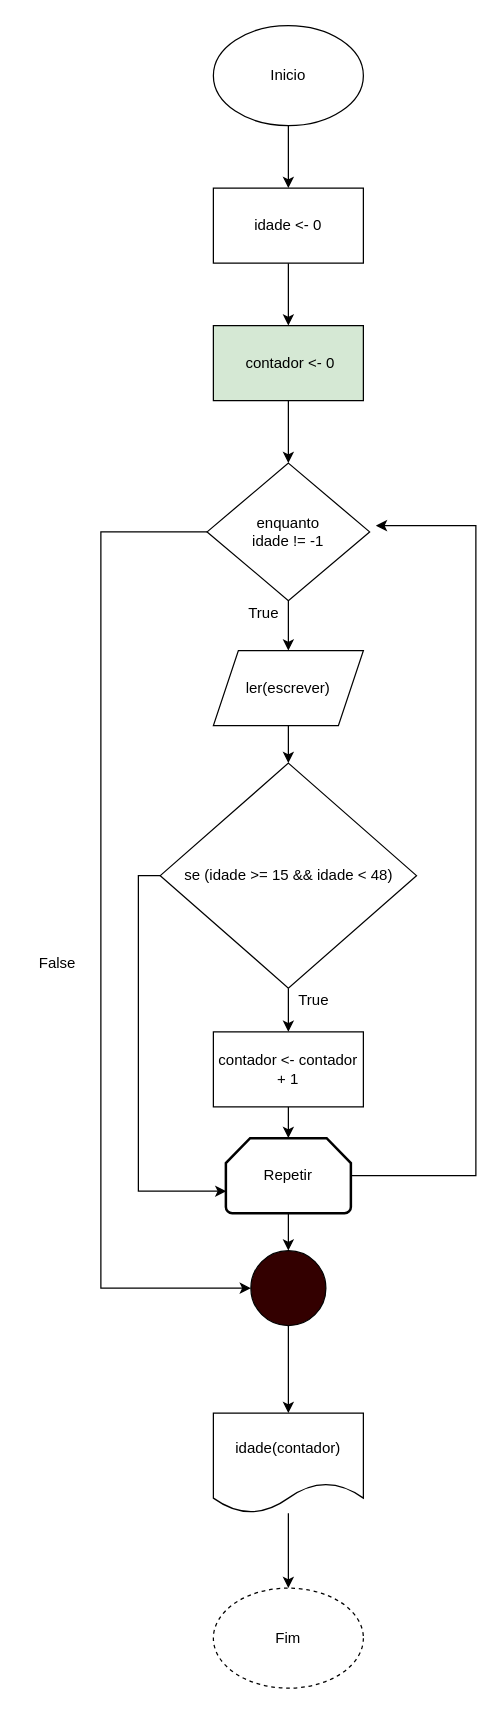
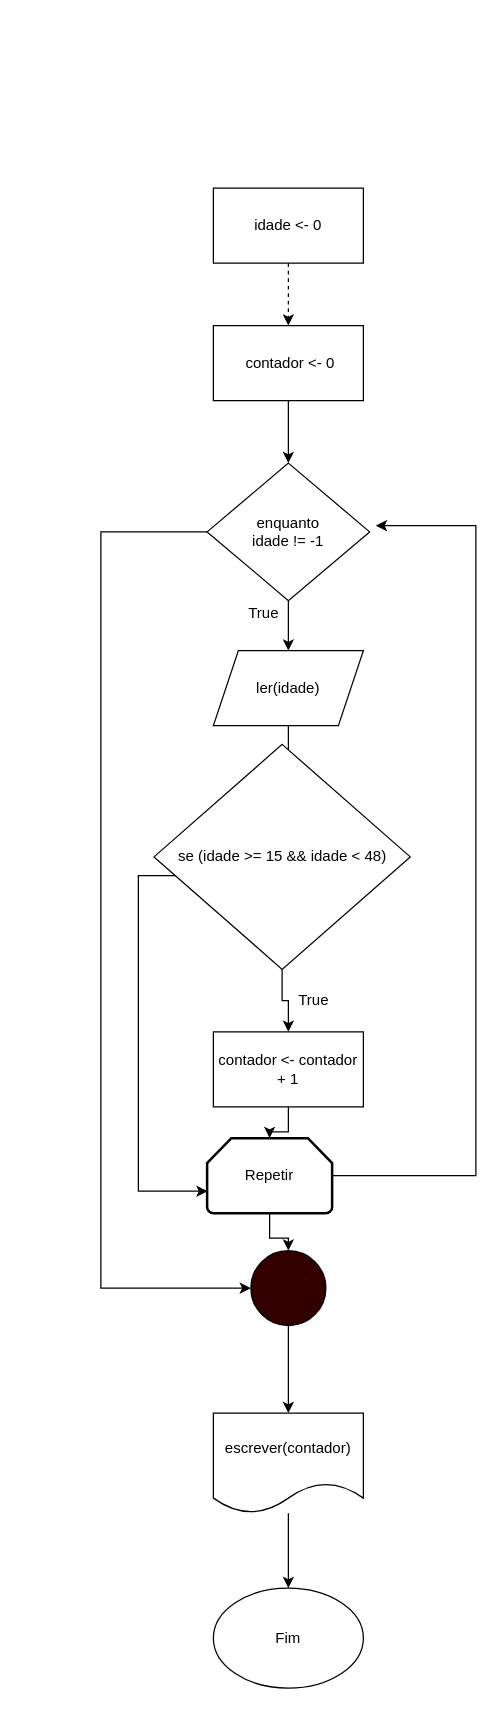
node "Inicio": removed
edge "Inicio" -> "idade <- 0": removed
edge "idade <- 0" -> "contador <- 0": style solid -> dashed
node "contador <- 0": fillcolor #d5e8d4 -> #ffffff
node "ler(escrever)": label "ler(escrever)" -> "ler(idade)"
node "se (idade >= 15 && idade < 48)": moved (288, 876) -> (282, 857)
node "False": removed
node "Repetir": moved (288, 1176) -> (269, 1176)
node "idade(contador)": label "idade(contador)" -> "escrever(contador)"
node "Fim": style dashed -> solid
